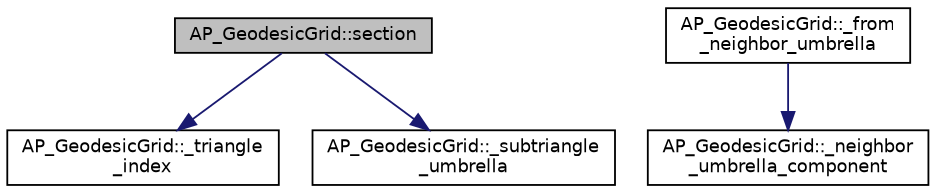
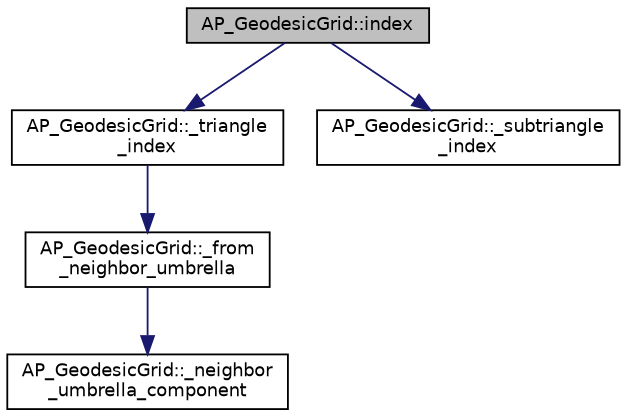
node "AP_GeodesicGrid::section": label "AP_GeodesicGrid::section" -> "AP_GeodesicGrid::index"
node "AP_GeodesicGrid::_subtriangle _umbrella": label "AP_GeodesicGrid::_subtriangle _umbrella" -> "AP_GeodesicGrid::_subtriangle _index"
edge "AP_GeodesicGrid::_triangle _index" -> "AP_GeodesicGrid::_from _neighbor_umbrella": added
